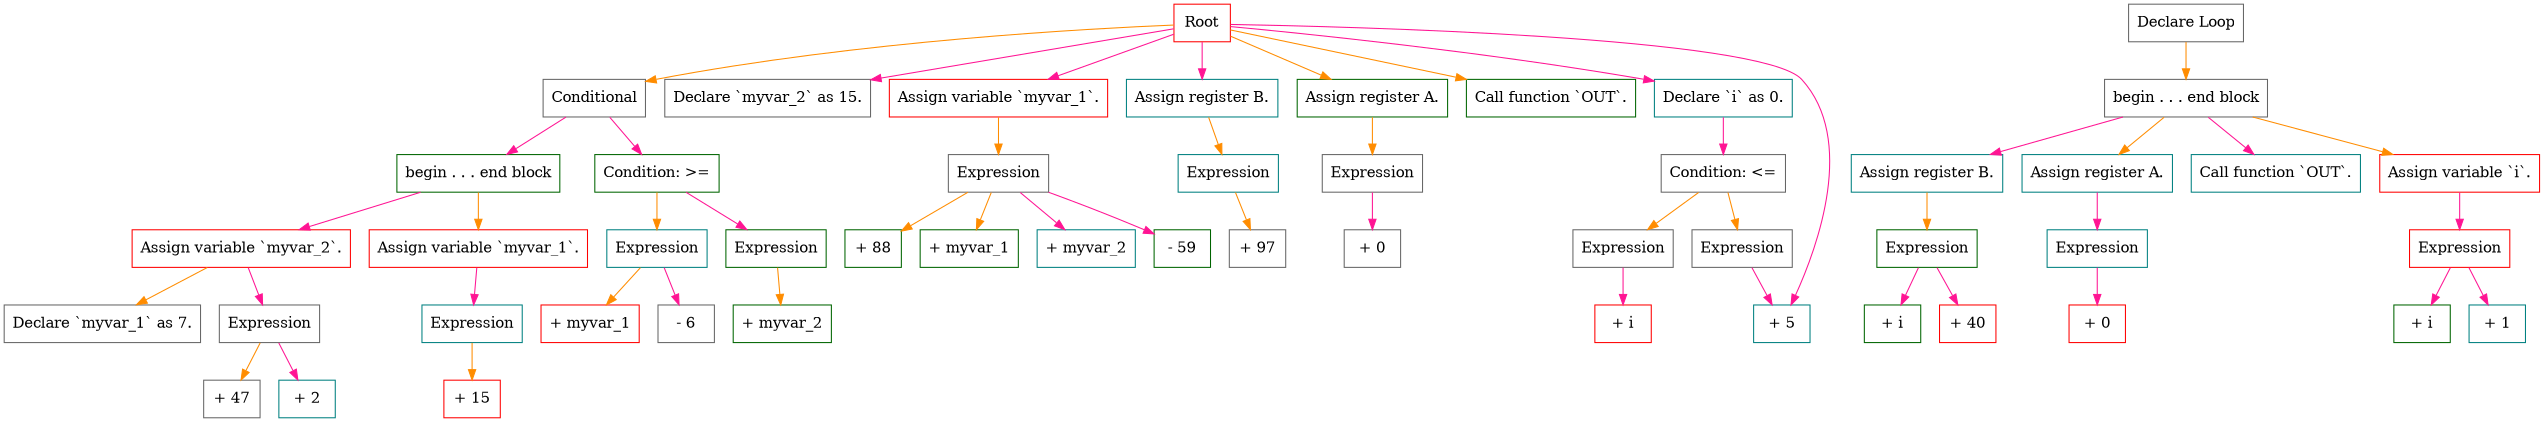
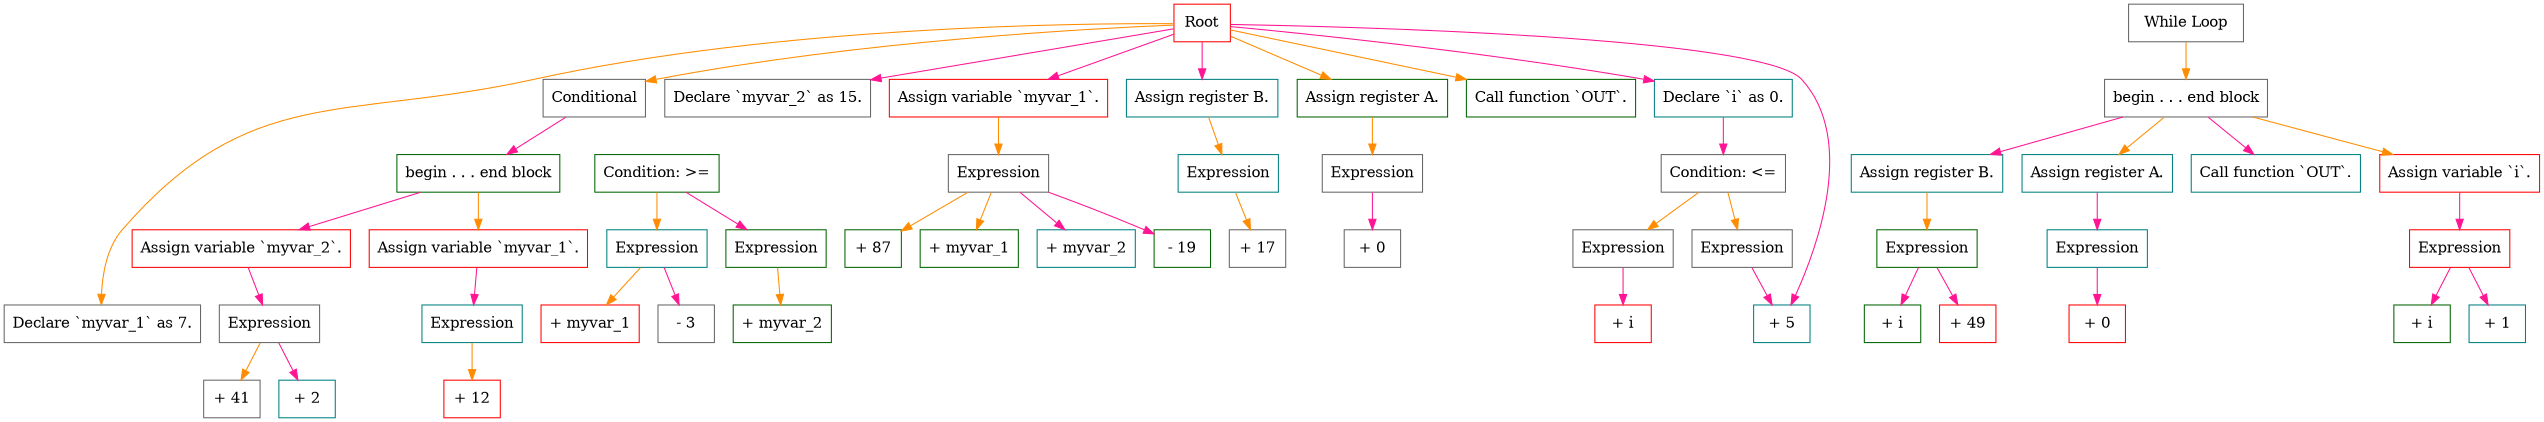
node "Declare Loop": label "Declare Loop" -> "While Loop"
edge "Conditional" -> "Condition: >=": removed
node "+ 88": label "+ 88" -> "+ 87"
node "- 59": label "- 59" -> "- 19"
node "+ 97": label "+ 97" -> "+ 17"
edge "Assign variable `myvar_2`." -> "Declare `myvar_1` as 7.": now "Root" -> "Declare `myvar_1` as 7."
node "- 6": label "- 6" -> "- 3"
node "+ 40": label "+ 40" -> "+ 49"
node "+ 47": label "+ 47" -> "+ 41"
node "+ 15": label "+ 15" -> "+ 12"
